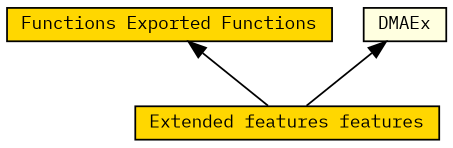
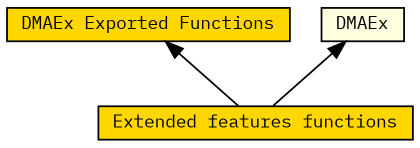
node "Functions Exported Functions": label "Functions Exported Functions" -> "DMAEx Exported Functions"
node "Extended features features": label "Extended features features" -> "Extended features functions"
